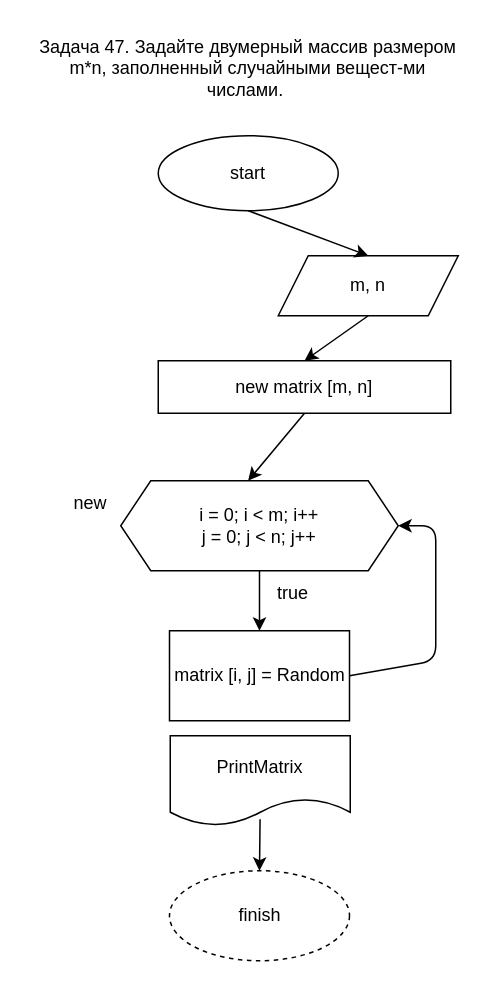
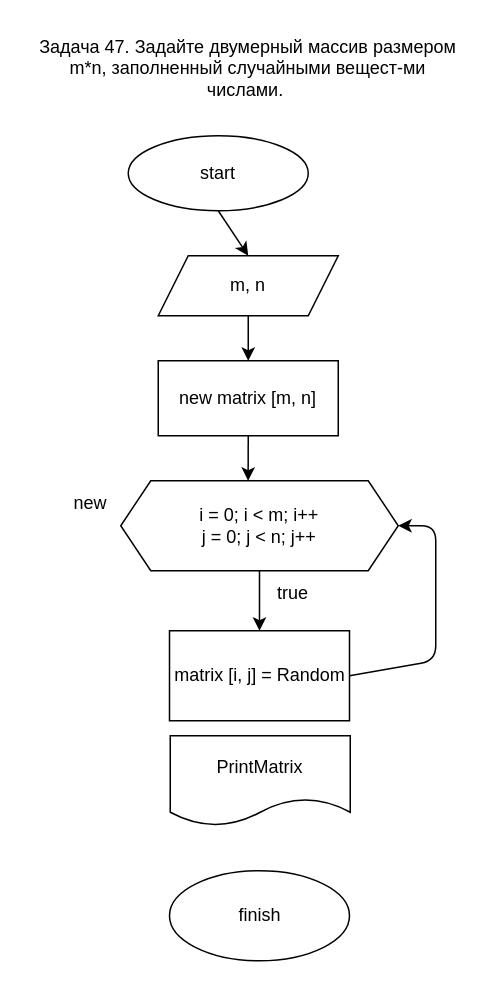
node "start": moved (248, 173) -> (218, 173)
node "m, n": moved (368, 286) -> (248, 286)
node "new matrix [m, n]": size 293x53 -> 180x75
edge "PrintMatrix" -> "finish": removed
node "finish": style dashed -> solid
